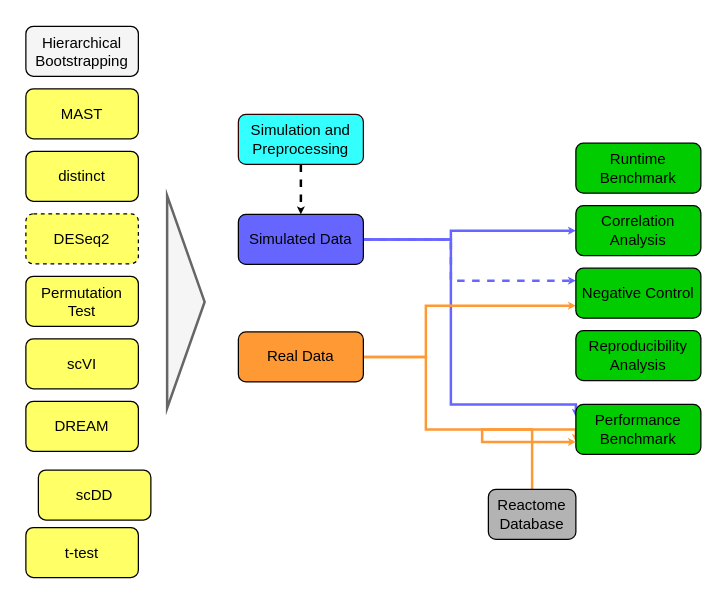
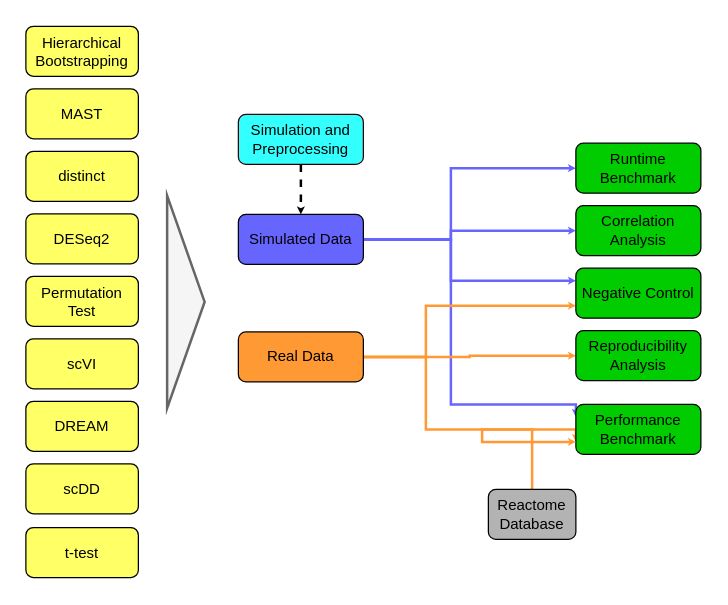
node "Hierarchical Bootstrapping": fillcolor #f5f5f5 -> #ffff66
edge "Simulated Data" -> "Runtime Benchmark": added
node "DESeq2": style dashed -> solid
edge "Simulated Data" -> "Negative Control": style dashed -> solid
edge "Real Data" -> "Reproducibility Analysis": added
node "scDD": moved (94, 495) -> (82, 489)
